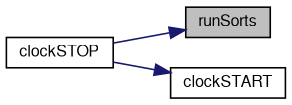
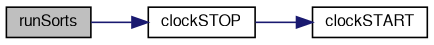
edge "clockSTOP" -> "runSorts": reversed
